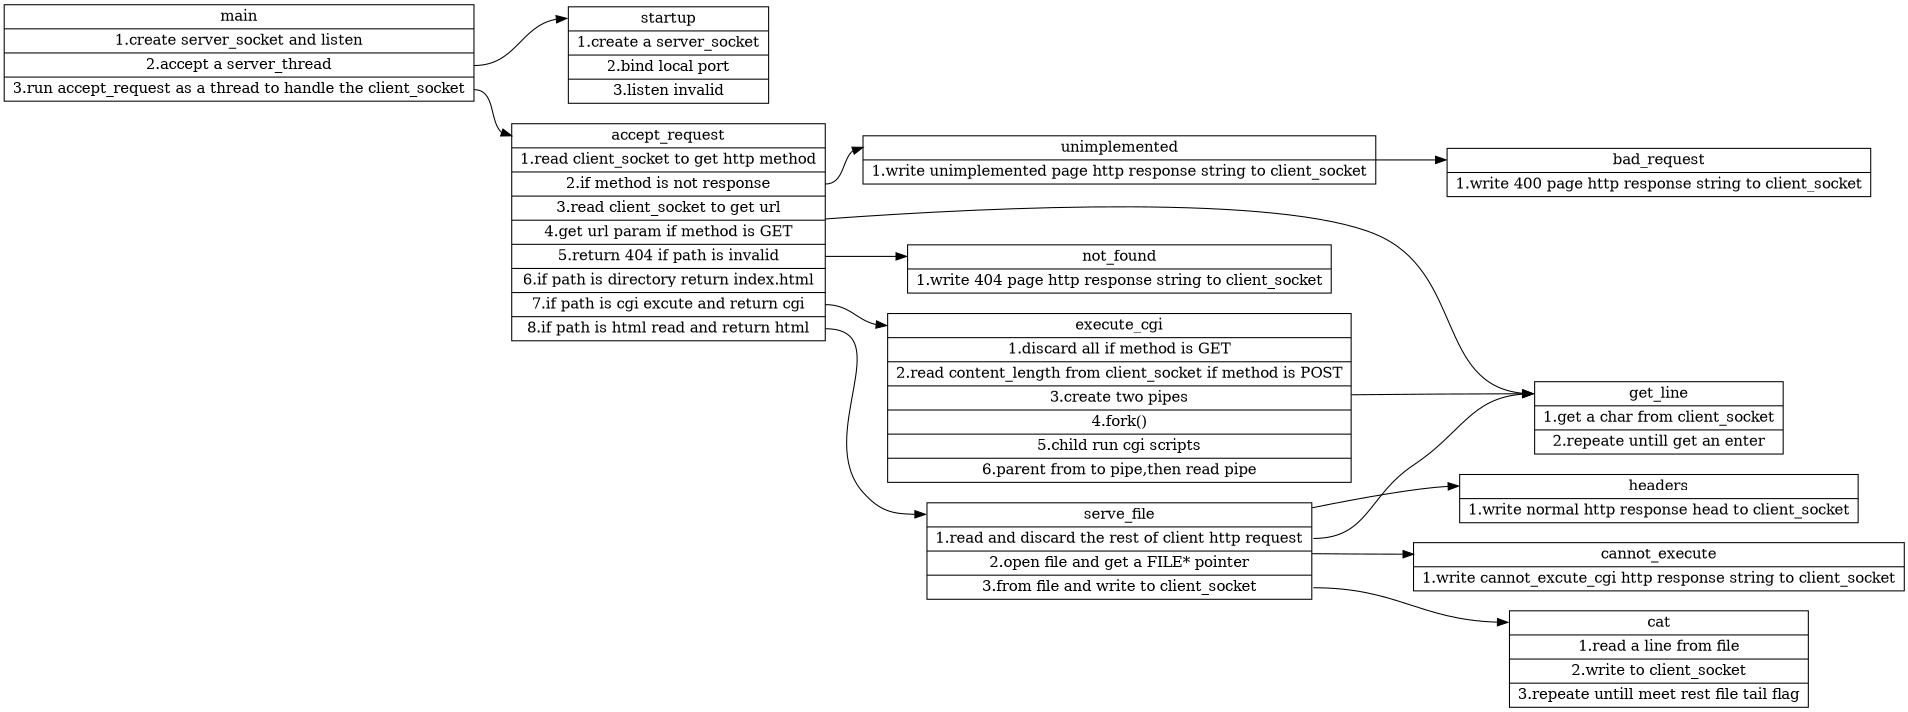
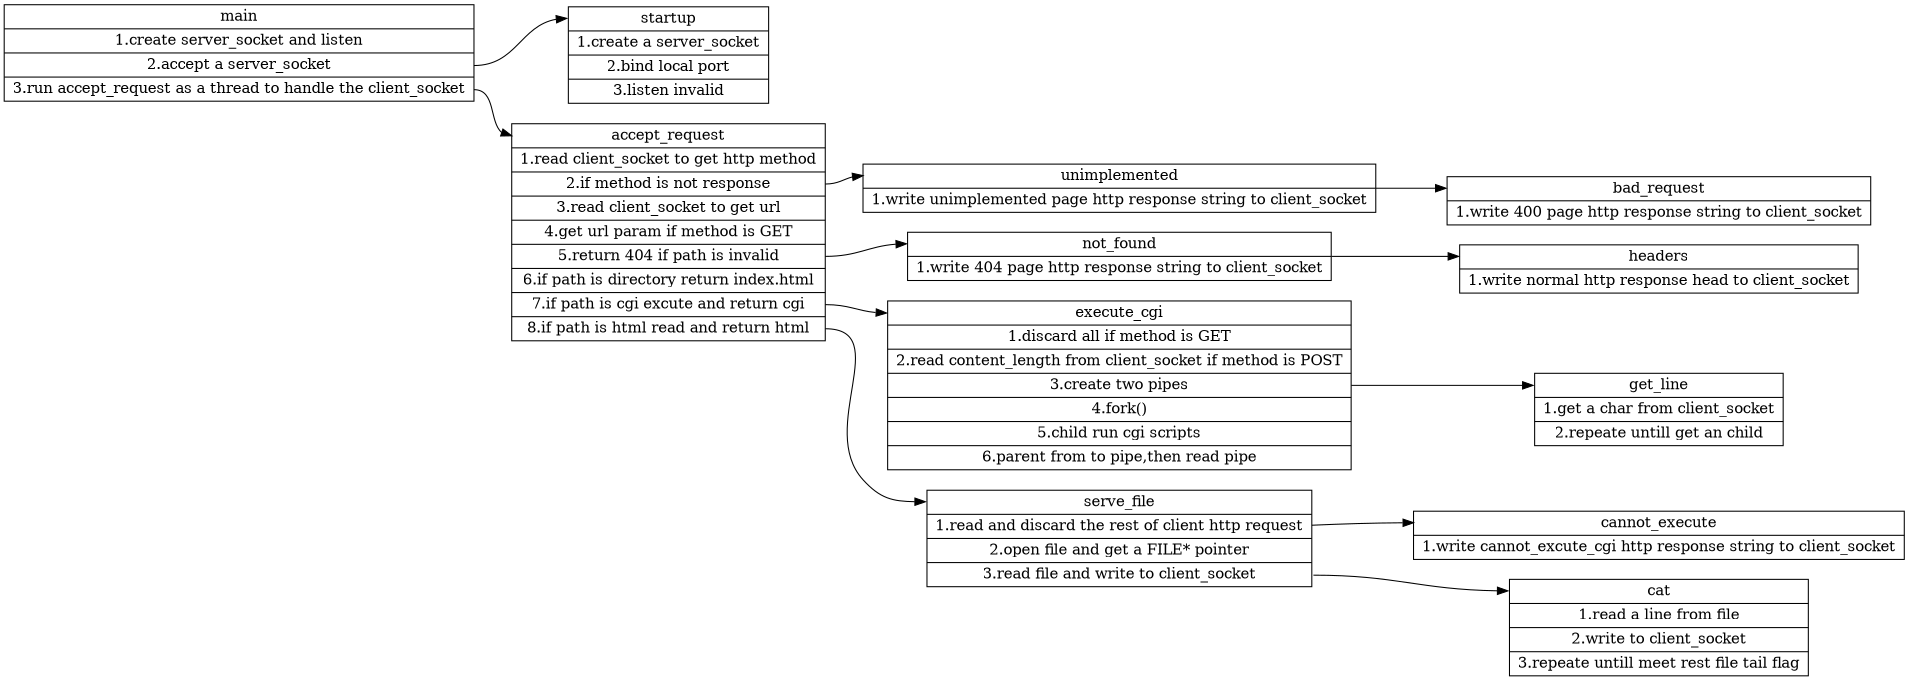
node "main": text "2.accept a server_thread" -> "2.accept a server_socket"
edge "accept_request" -> "get_line": removed
node "get_line": text "2.repeate untill get an enter" -> "2.repeate untill get an child"
edge "serve_file" -> "get_line": removed
edge "serve_file" -> "headers": now "not_found" -> "headers"
node "serve_file": text "3.from file and write to client_socket" -> "3.read file and write to client_socket"
